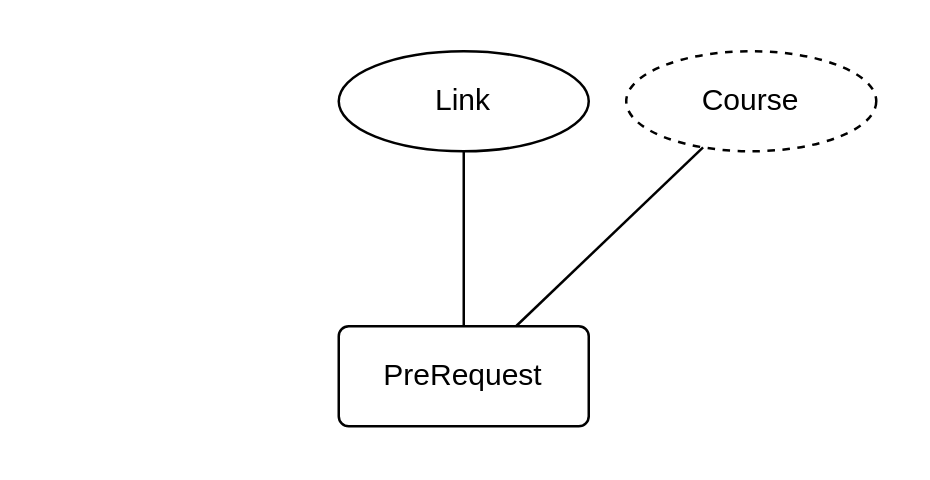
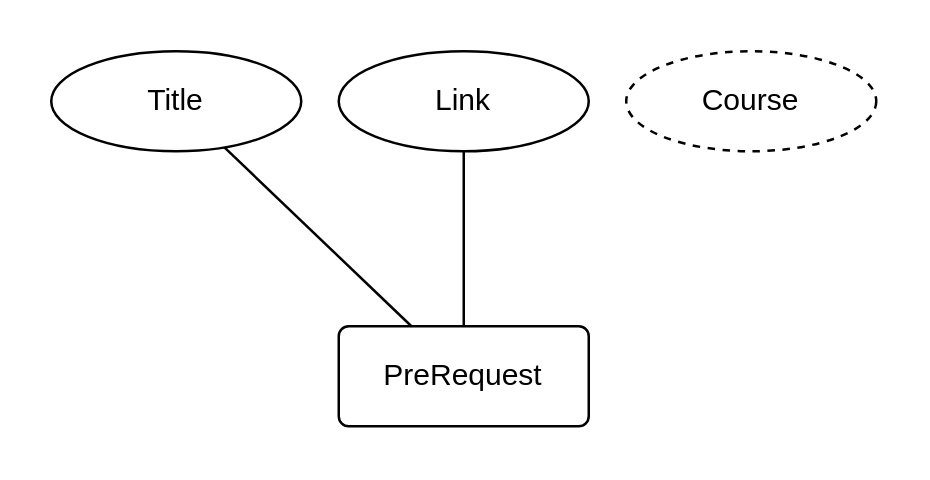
node "Title": added
edge "Title" -- "PreRequest": added
edge "Course" -- "PreRequest": removed
